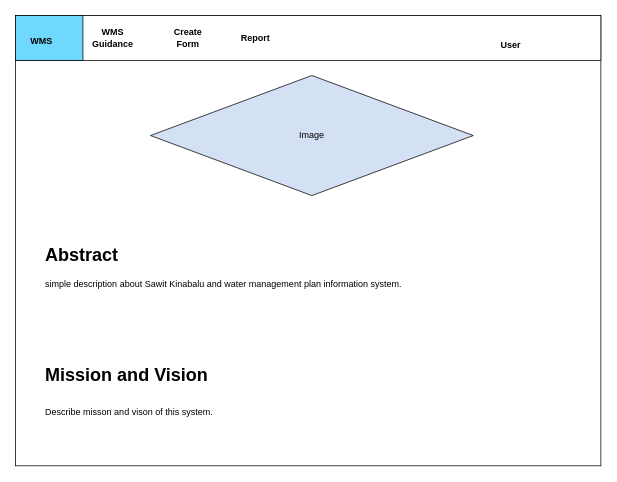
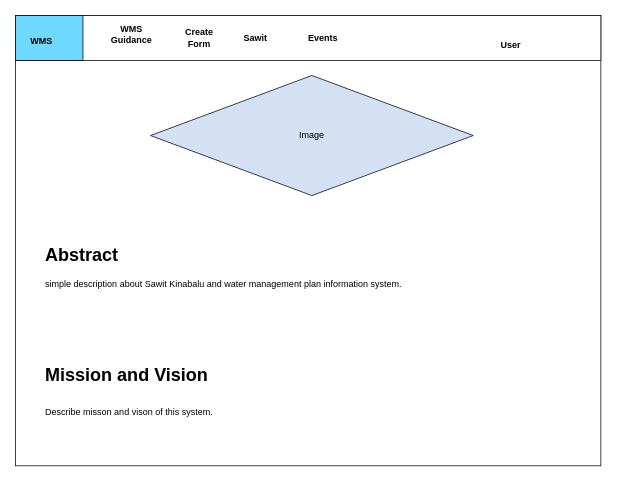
node "WMS Guidance": moved (113, 38) -> (132, 34)
node "Create Form": moved (188, 38) -> (199, 38)
node "Report": label "Report" -> "Sawit"
node "Events": added
